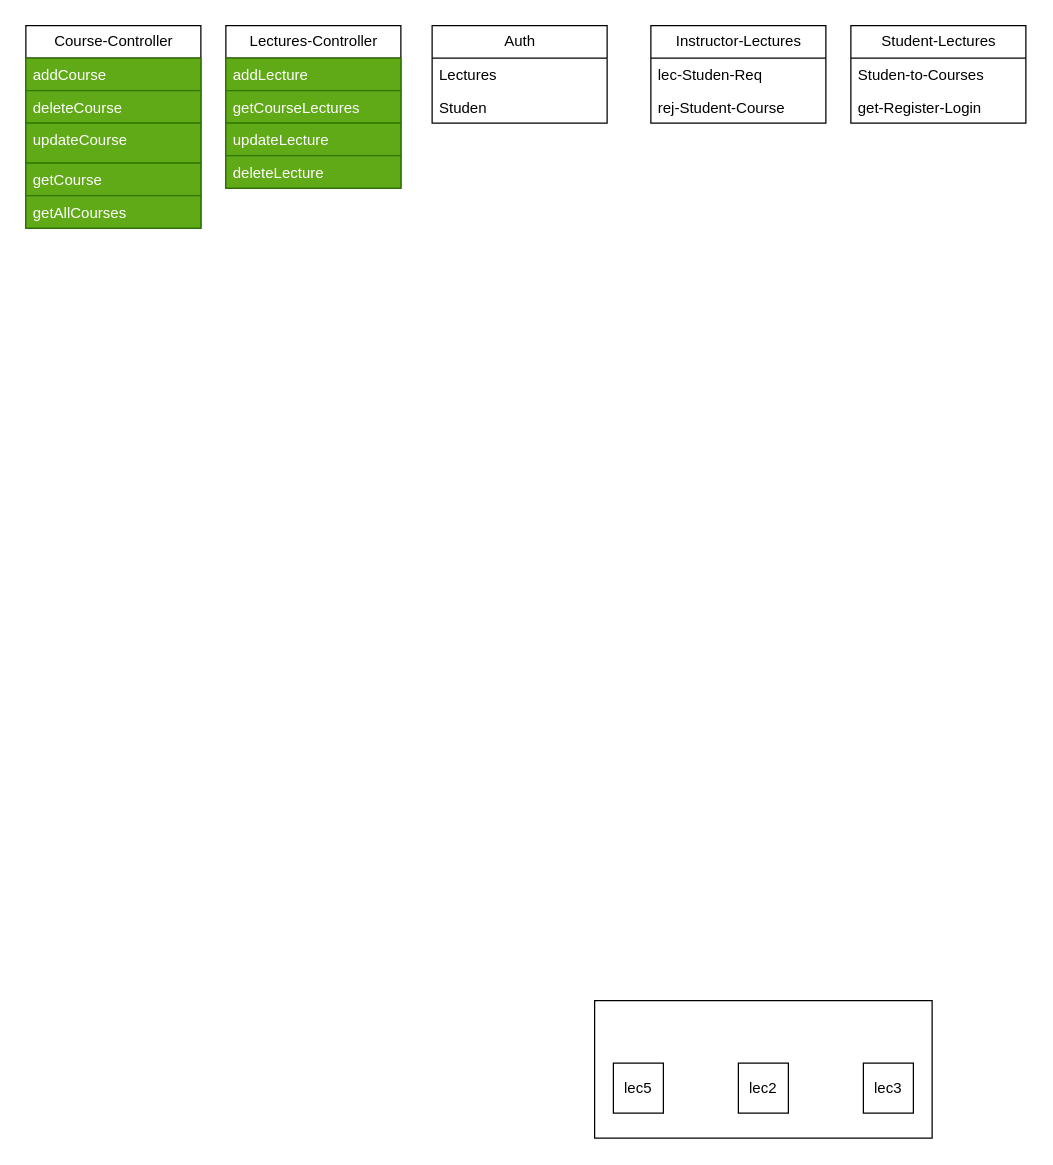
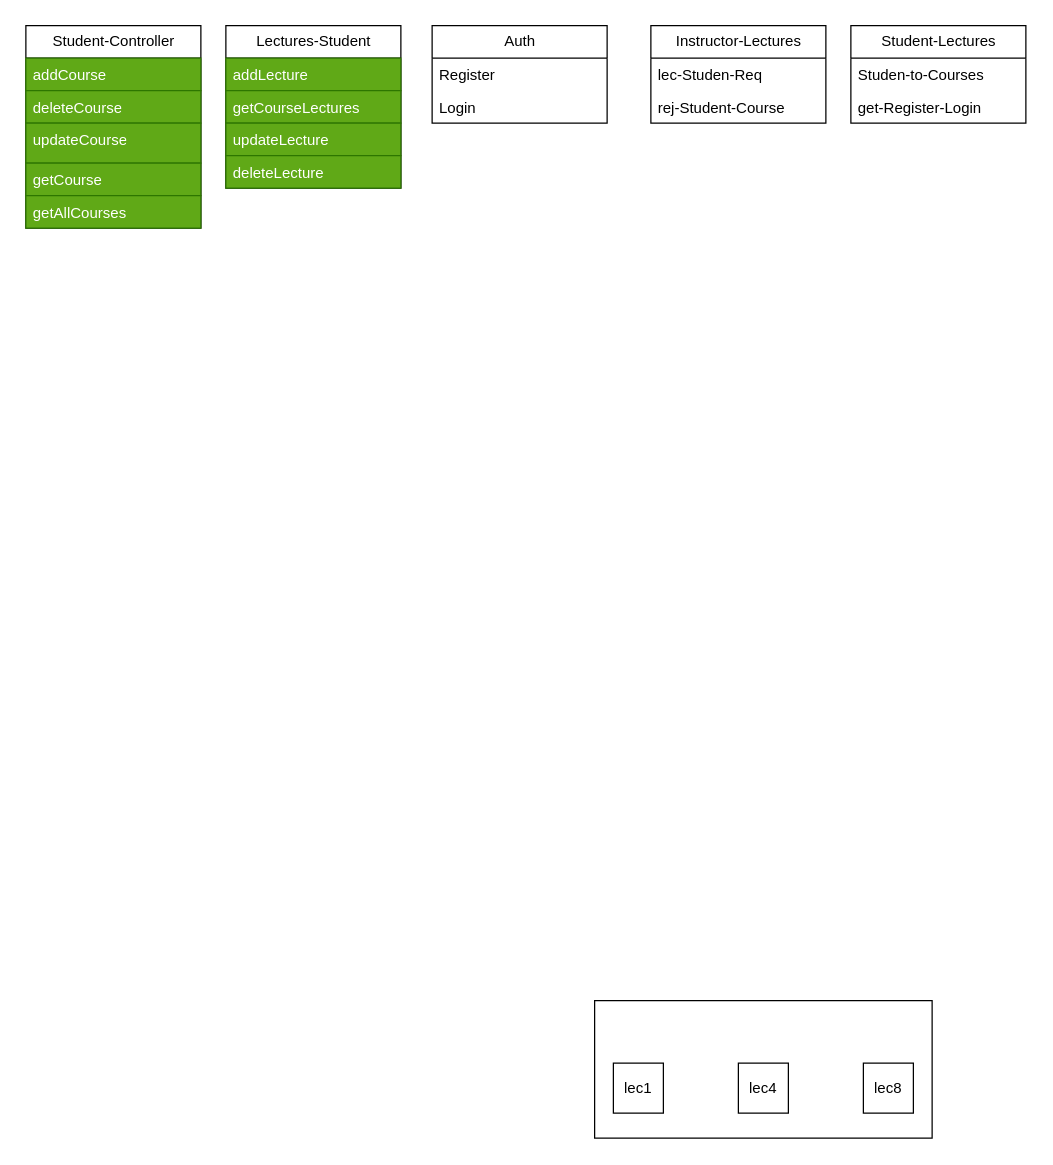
node "Course-Controller": label "Course-Controller" -> "Student-Controller"
node "Lectures-Controller": label "Lectures-Controller" -> "Lectures-Student"
node "Lectures": label "Lectures" -> "Register"
node "Studen": label "Studen" -> "Login"
node "lec5": label "lec5" -> "lec1"
node "lec2": label "lec2" -> "lec4"
node "lec3": label "lec3" -> "lec8"
